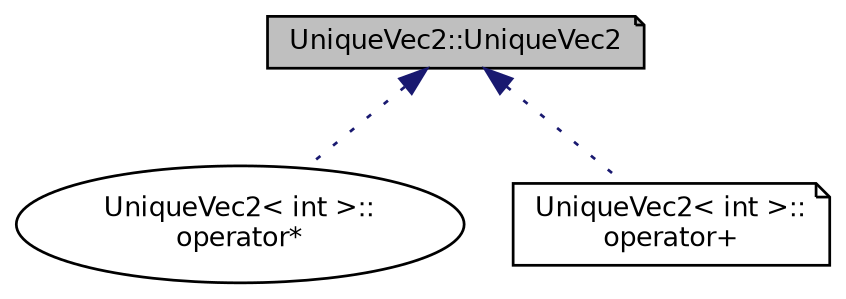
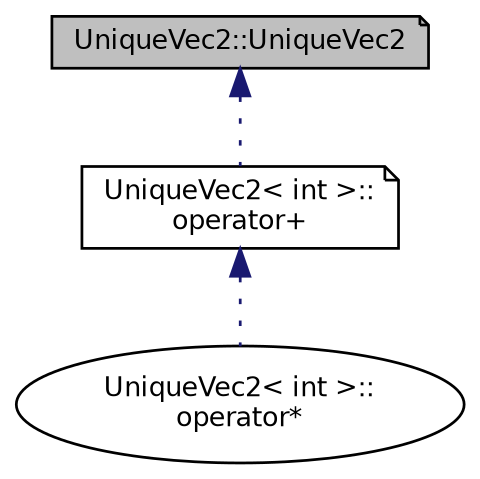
edge "UniqueVec2< int >:: operator*" -> "UniqueVec2::UniqueVec2": now "UniqueVec2< int >:: operator*" -> "UniqueVec2< int >:: operator+"
